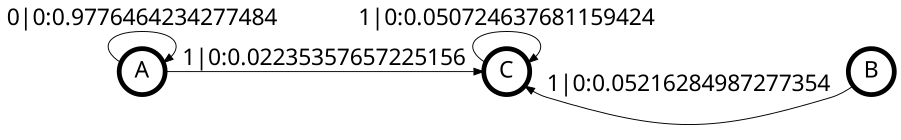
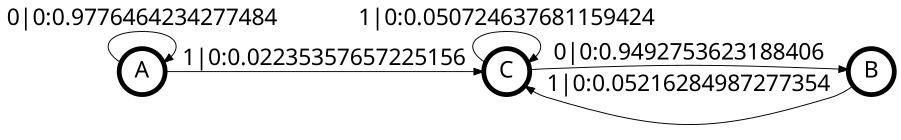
edge "C" -> "B": added, label "0|0:0.9492753623188406"
